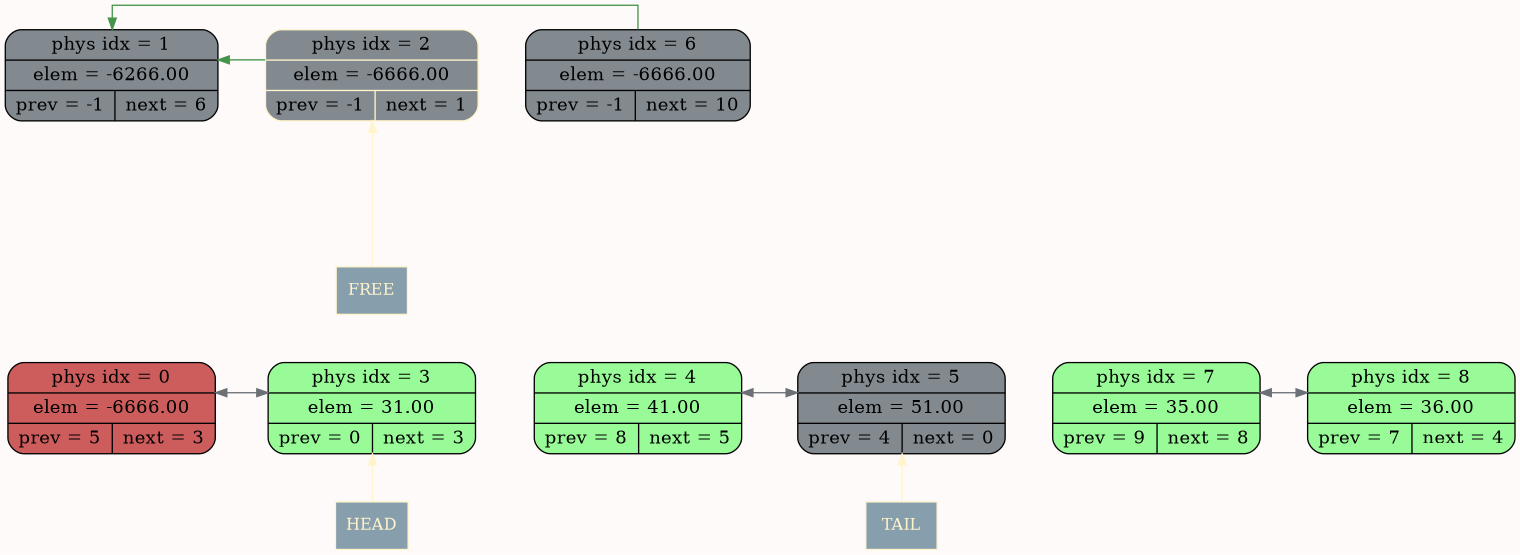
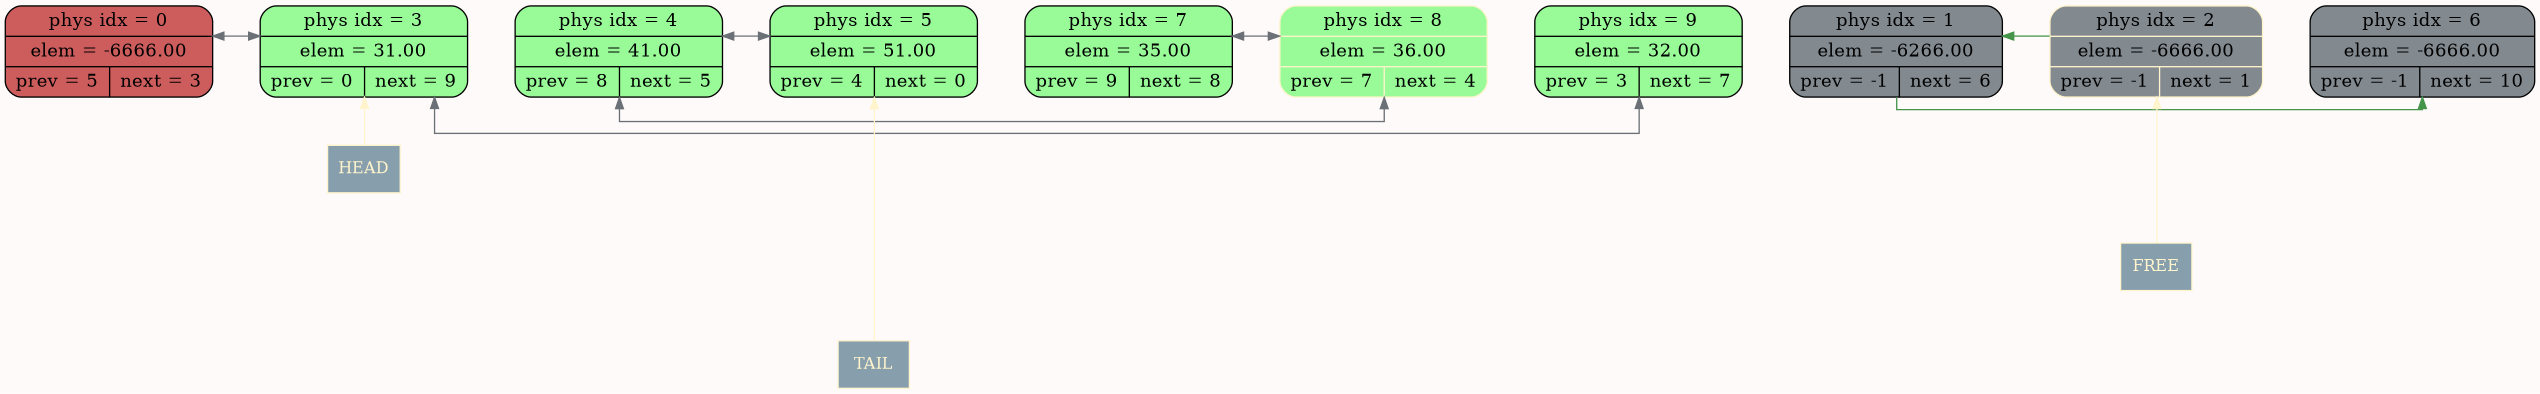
edge "phys idx = 6" -> "phys idx = 1": reversed
node "phys idx = 9": added
edge "phys idx = 4" -- "phys idx = 8": added
node "phys idx = 5": fillcolor #82898f -> #98fb98
node "phys idx = 8": color #000000 -> #fff4cc
node "phys idx = 3": text "next = 3" -> "next = 9"
